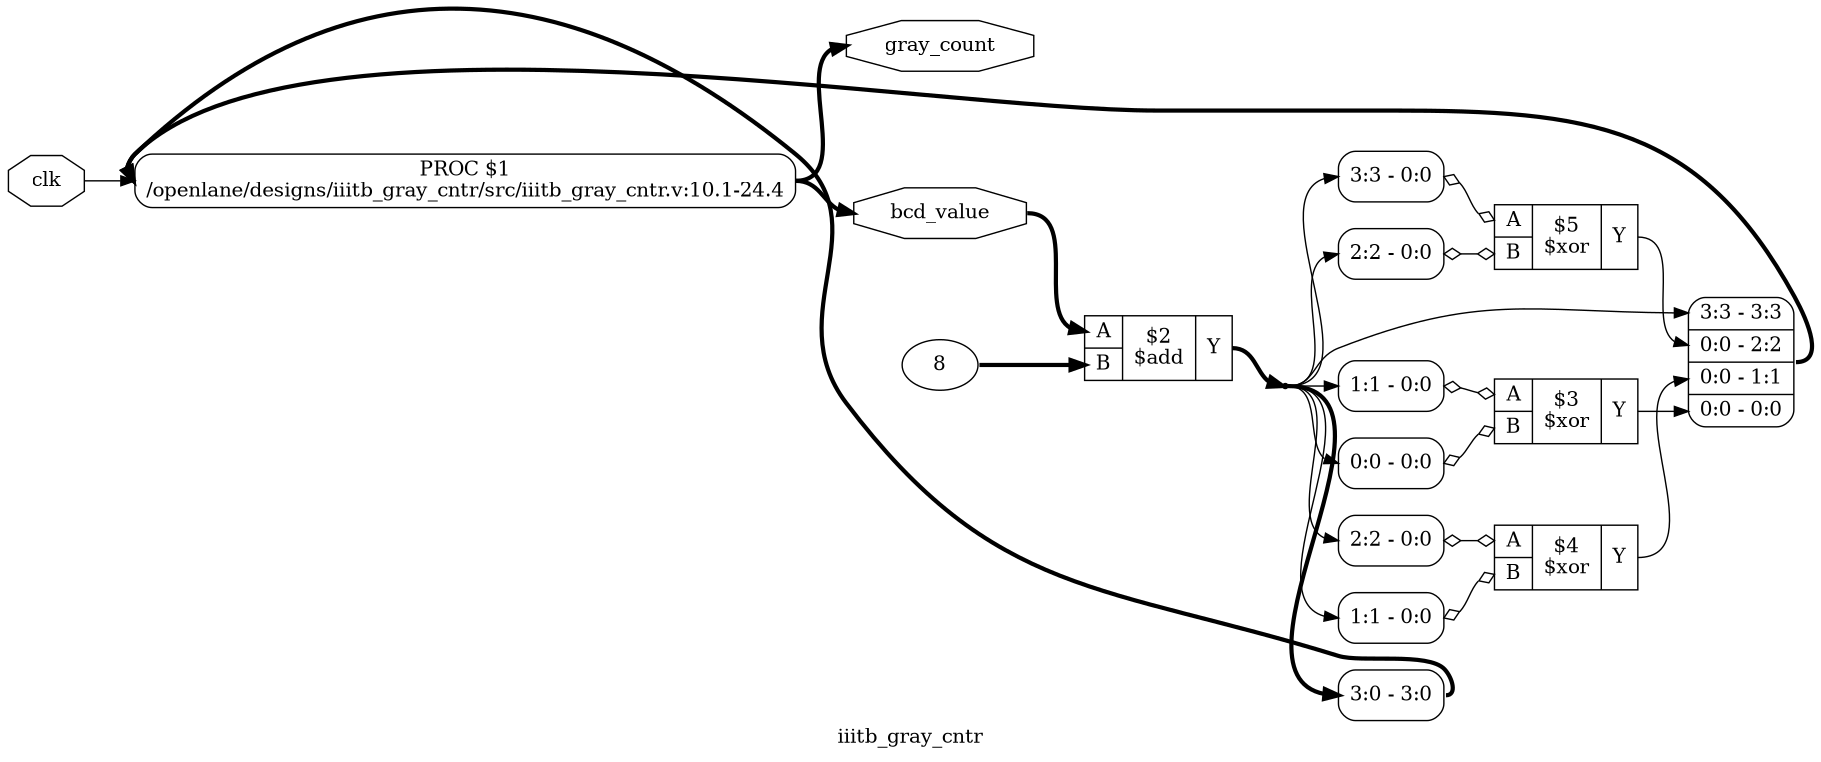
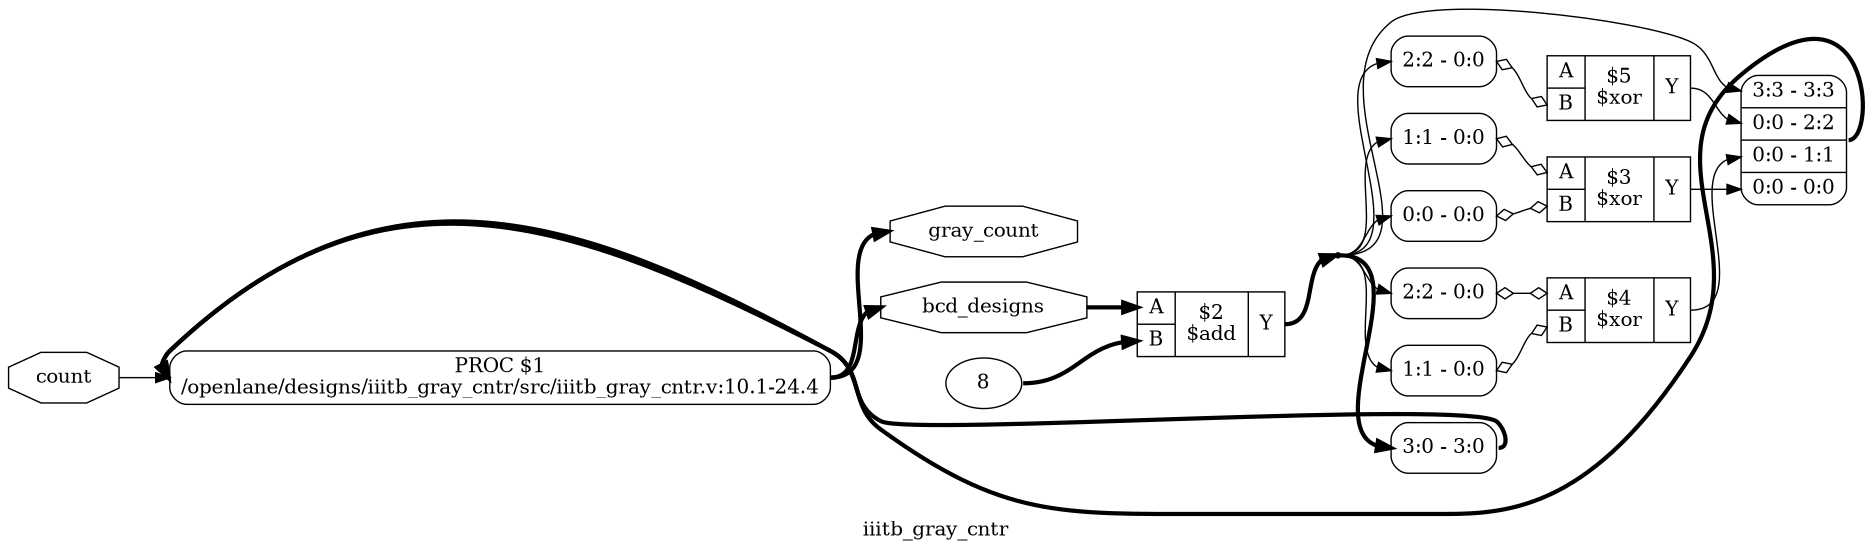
node "3:3 - 0:0": removed
node "clk": label "clk" -> "count"
node "bcd_value": label "bcd_value" -> "bcd_designs"
